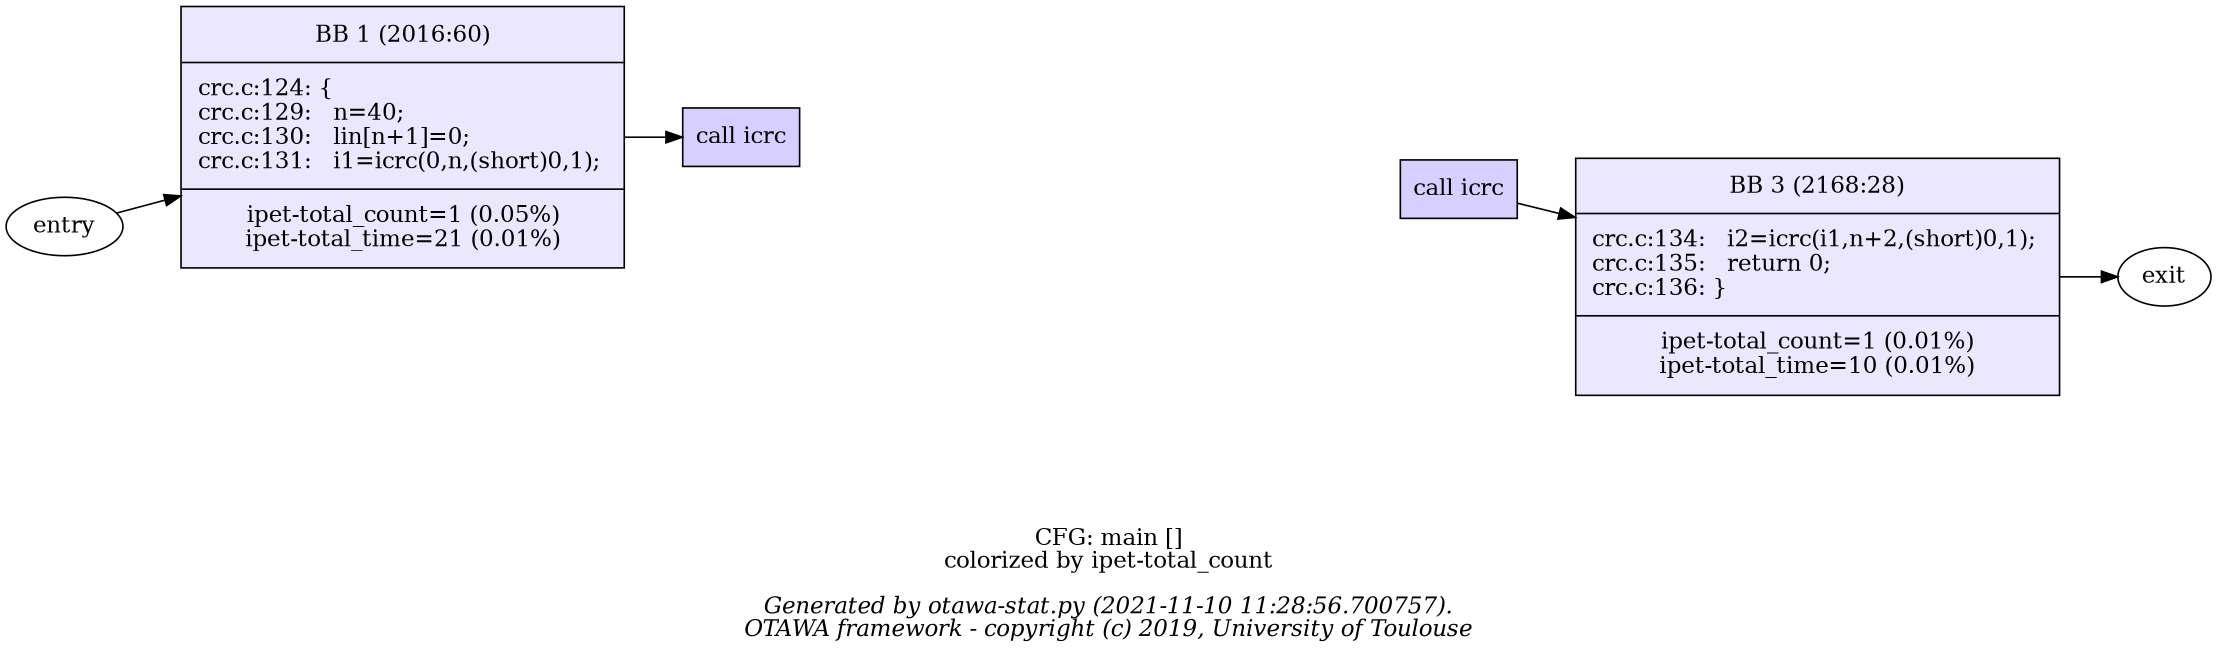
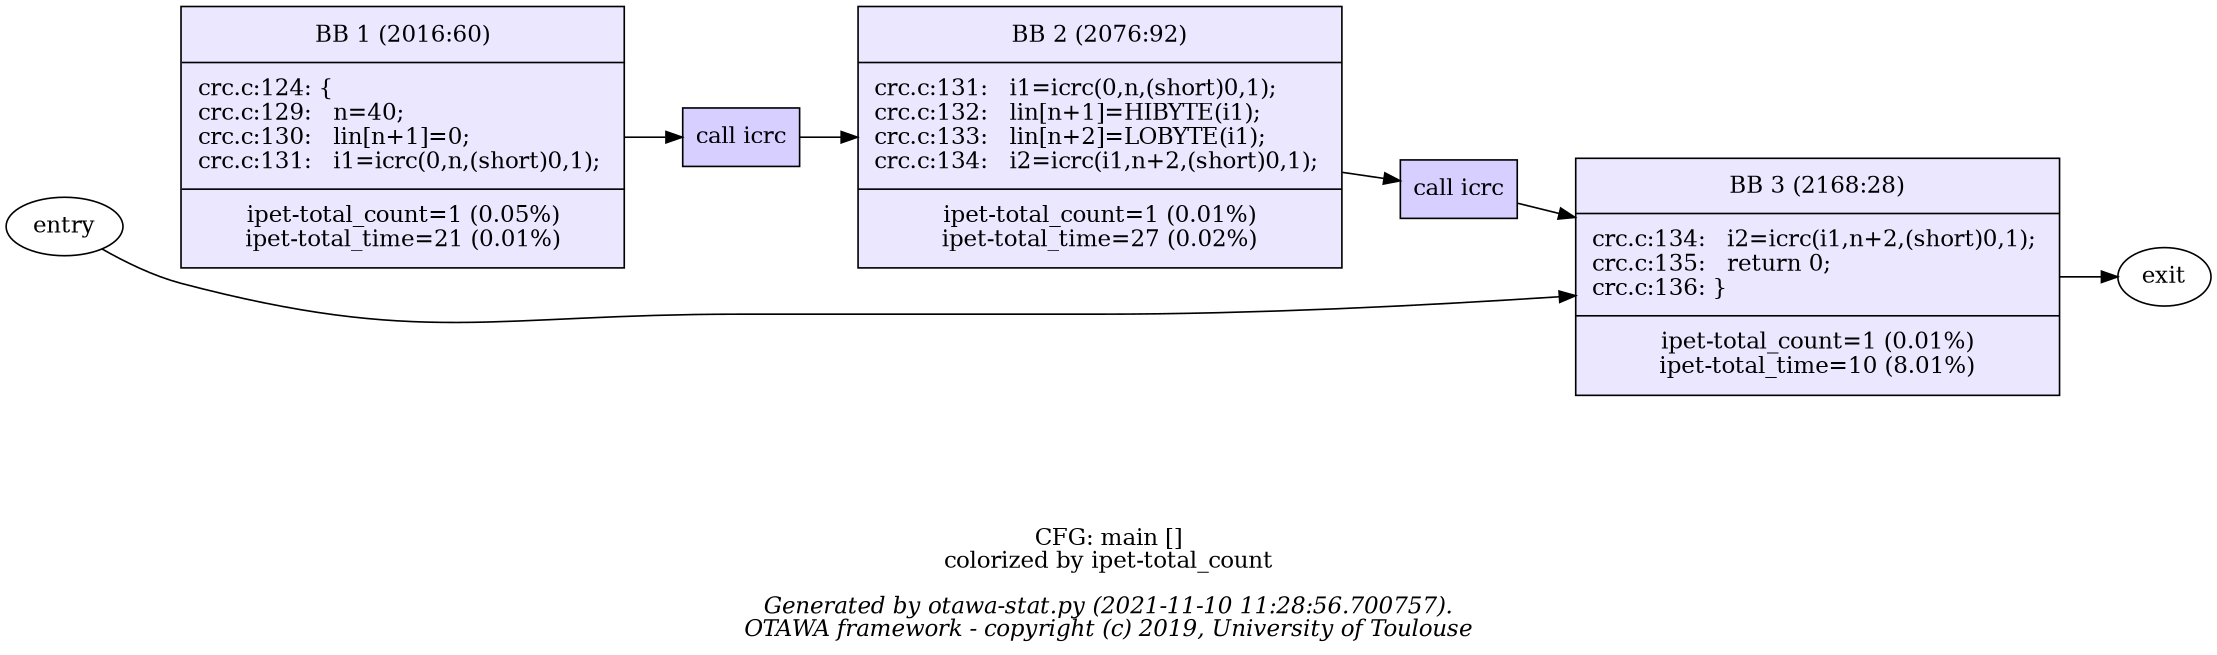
node "BB 2 (2076:92)": added
edge "entry" -> "BB 1 (2016:60)": now "entry" -> "BB 3 (2168:28)"
node "BB 3 (2168:28)": text "ipet-total_time=10 (0.01%)" -> "ipet-total_time=10 (8.01%)"
